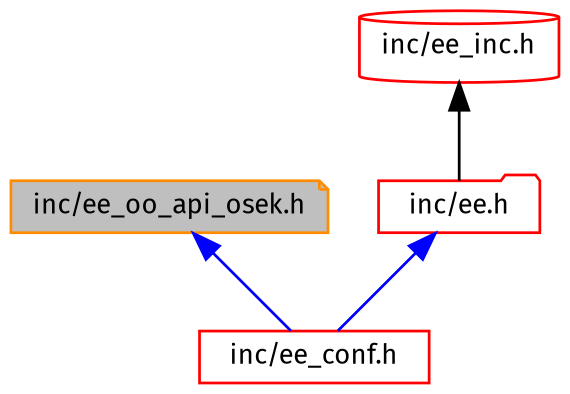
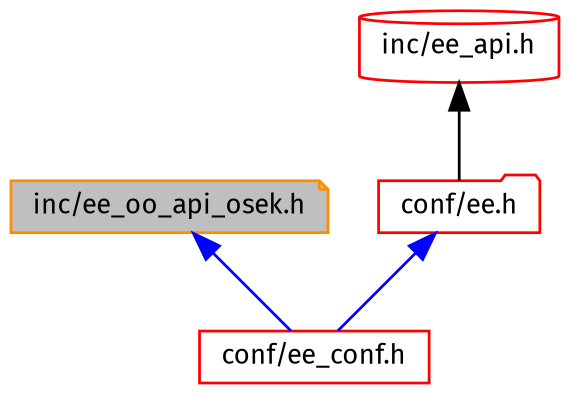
node "inc/ee_inc.h": label "inc/ee_inc.h" -> "inc/ee_api.h"
node "inc/ee.h": label "inc/ee.h" -> "conf/ee.h"
node "inc/ee_conf.h": label "inc/ee_conf.h" -> "conf/ee_conf.h"
